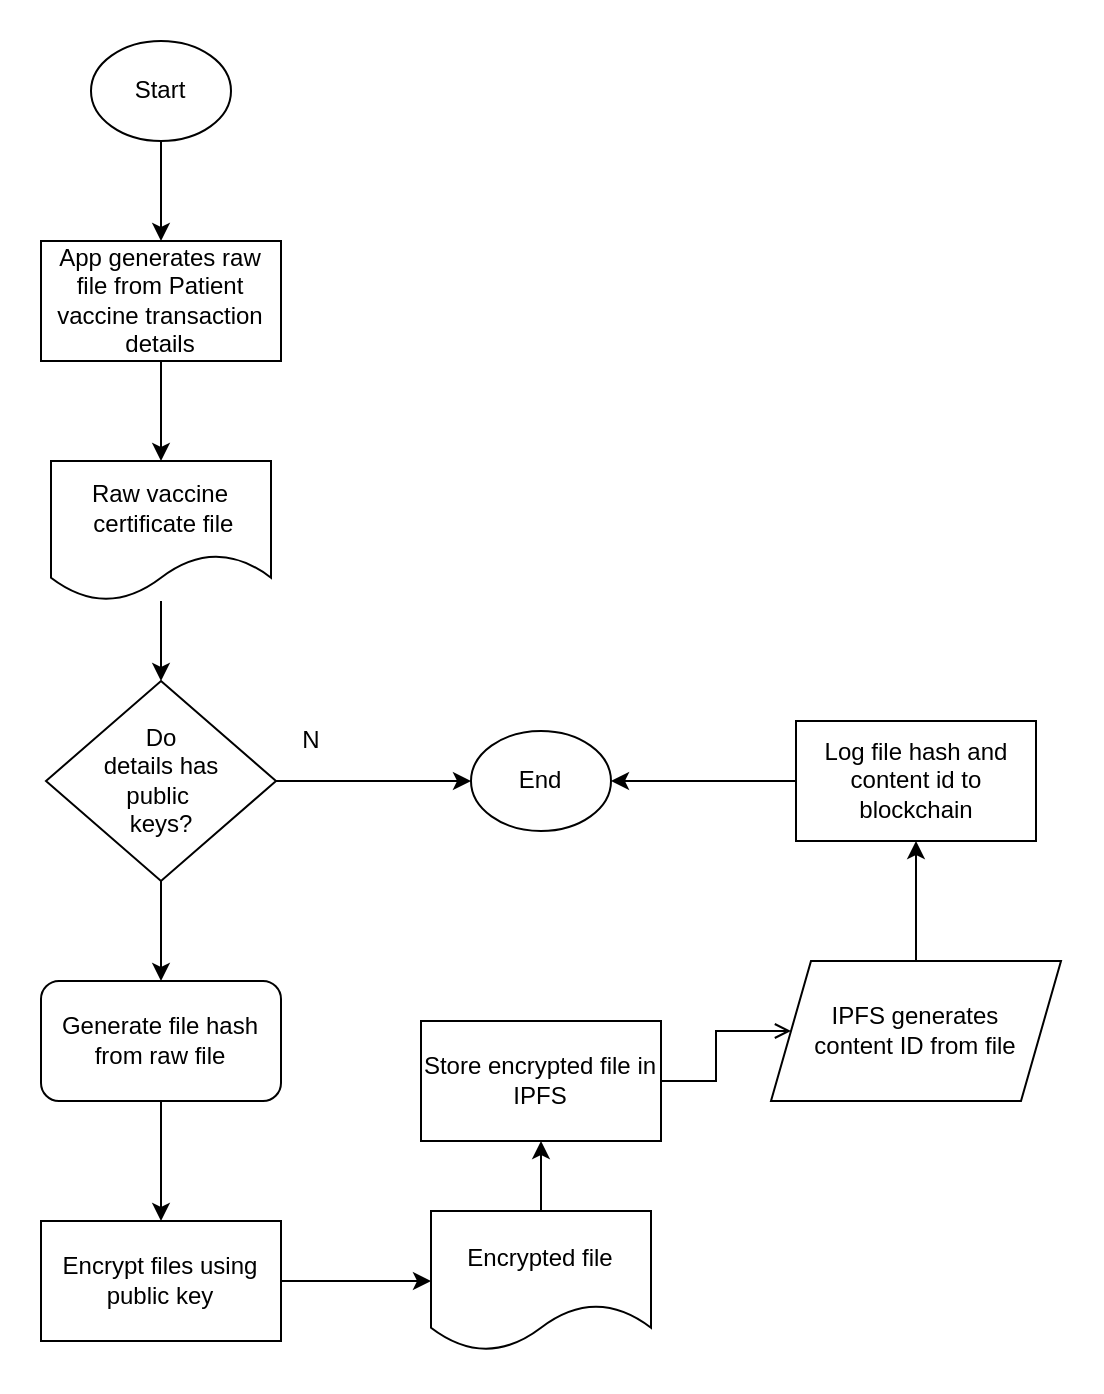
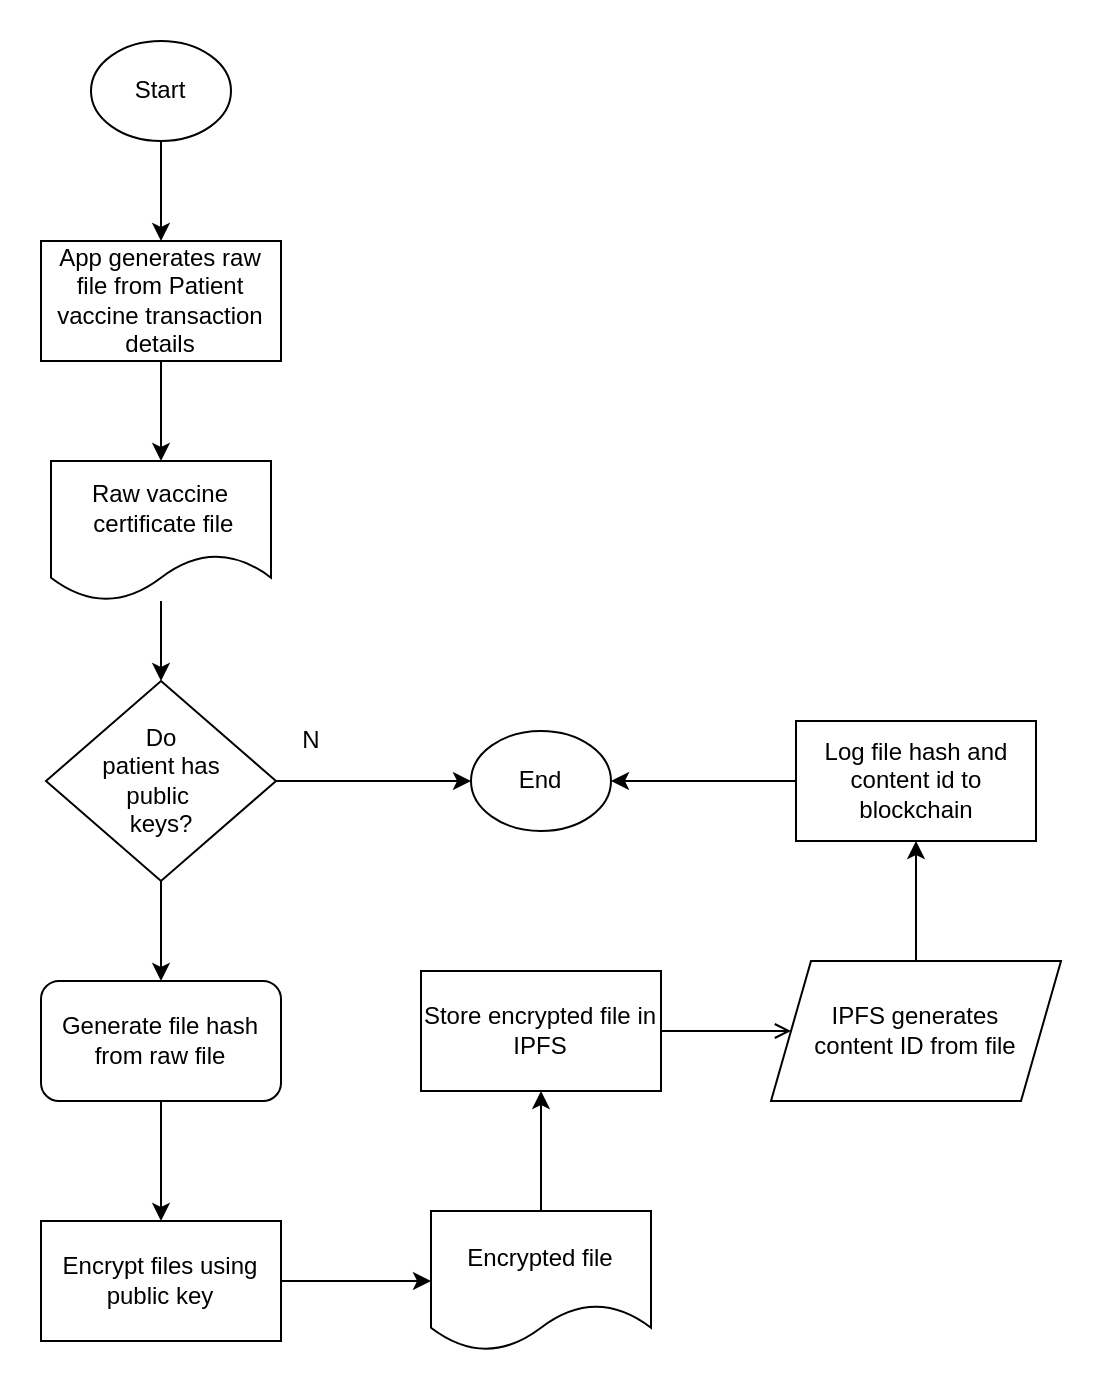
node "Do details has public keys?": label "Do details has public keys?" -> "Do patient has public keys?"
node "Store encrypted file in IPFS": moved (541, 1081) -> (541, 1031)
